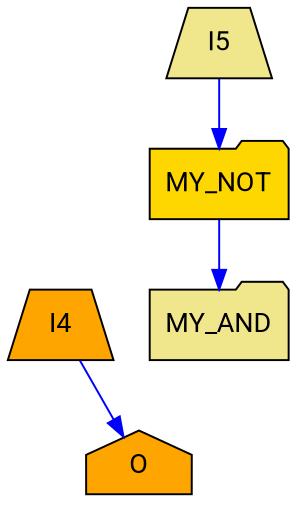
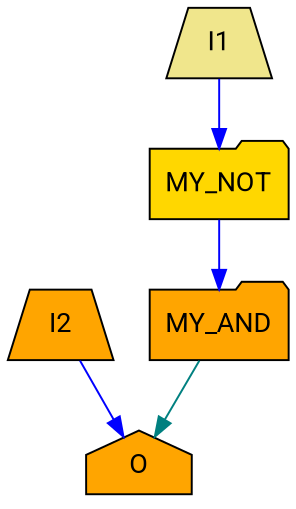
node "I5": label "I5" -> "I1"
node "I4": label "I4" -> "I2"
node "MY_AND": fillcolor khaki -> orange
edge "MY_AND" -> "O": added
